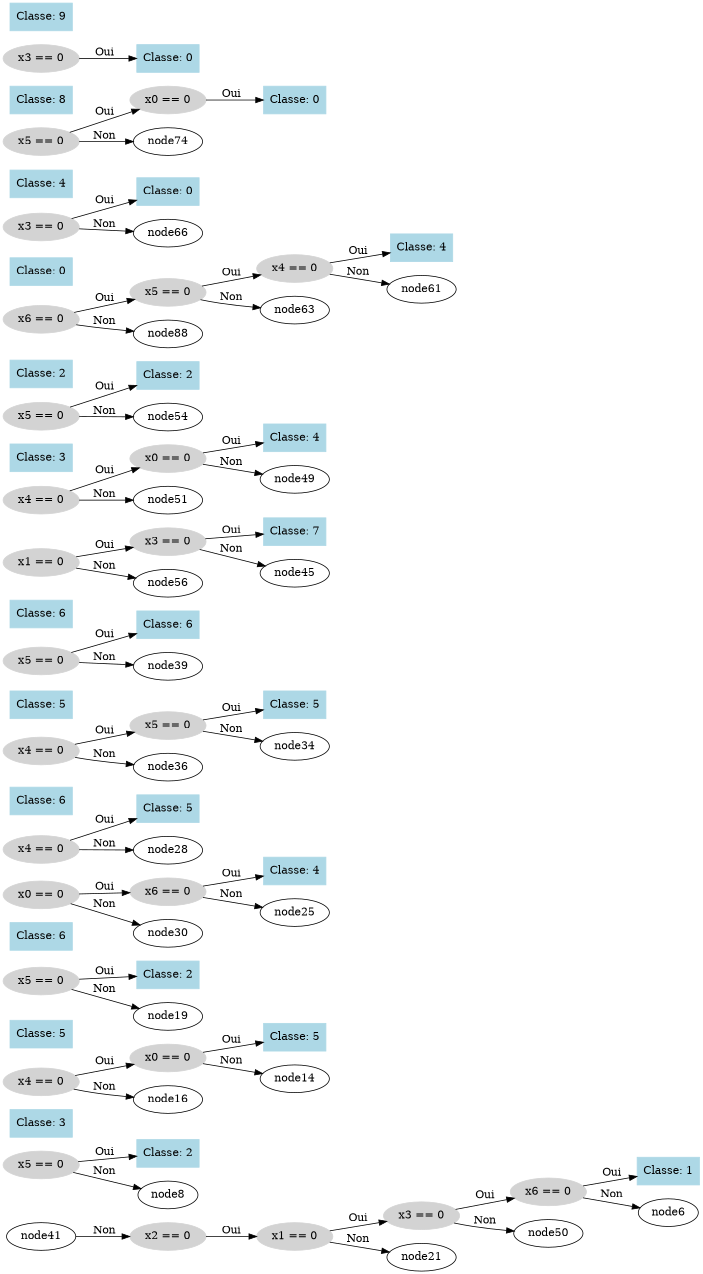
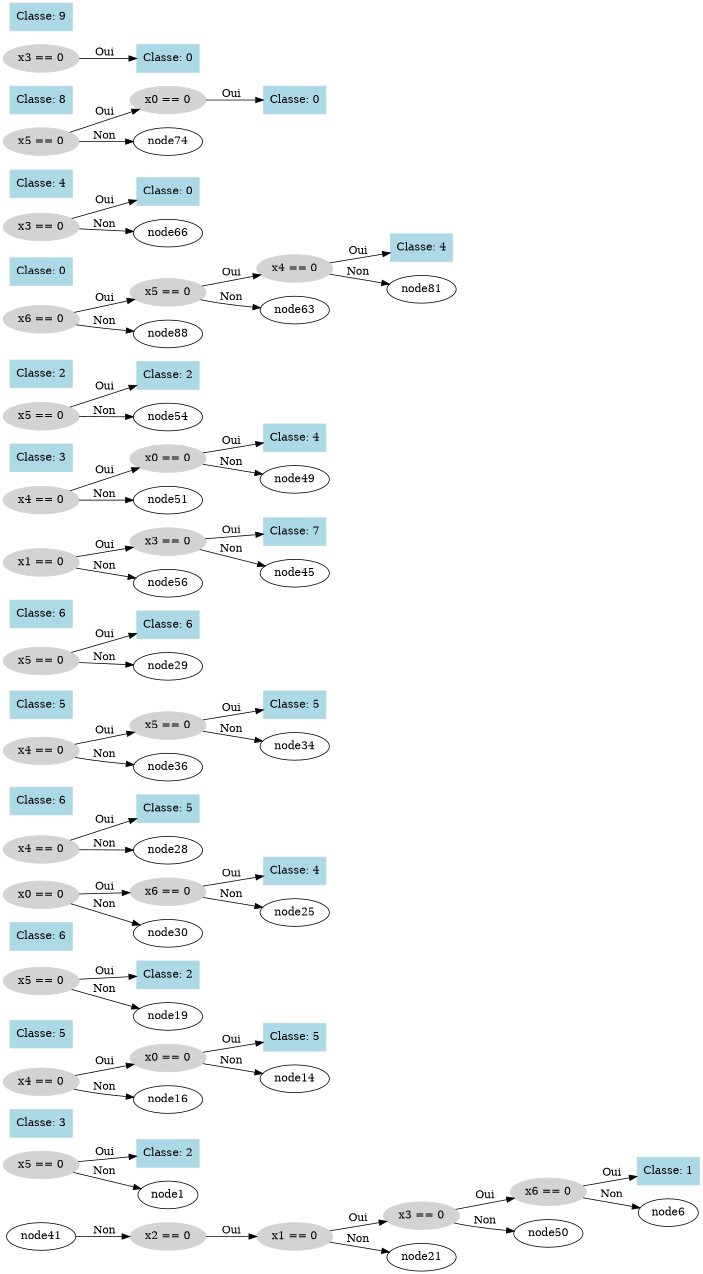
node "node61": label "node61" -> "node81"
node "node39": label "node39" -> "node29"
node "node8": label "node8" -> "node1"
